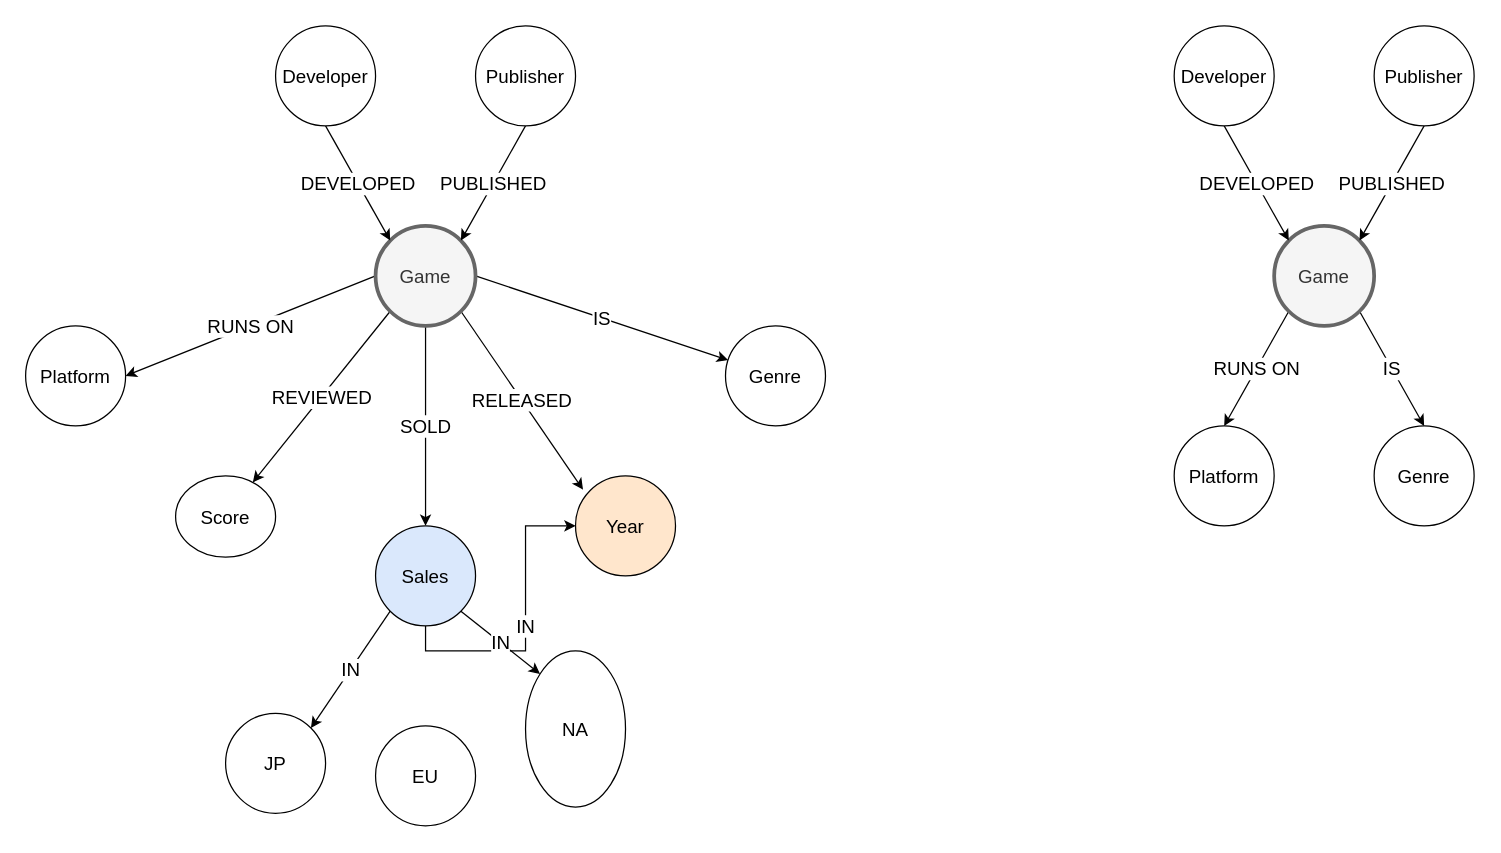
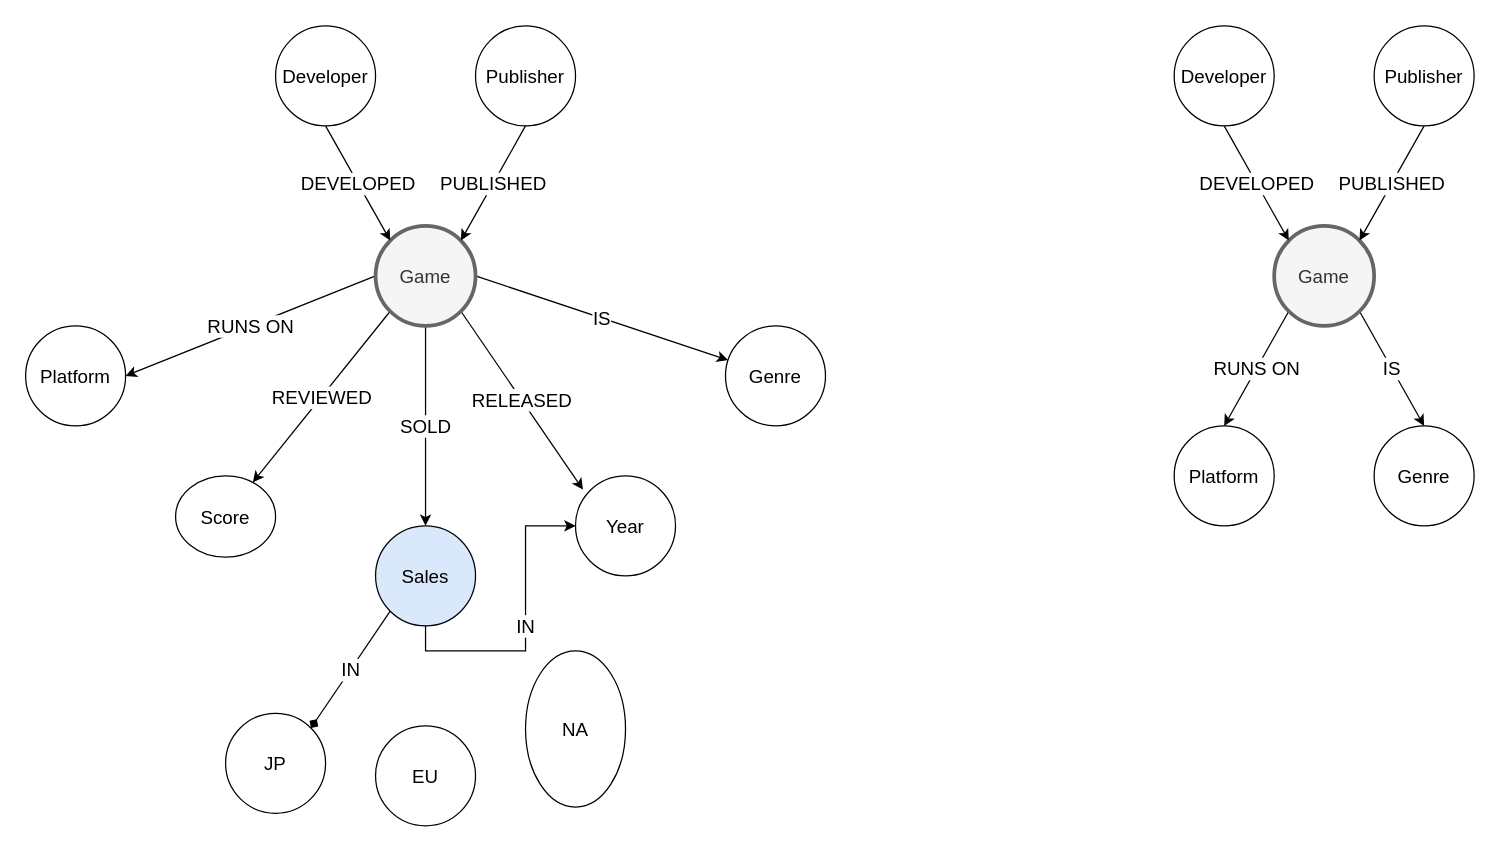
node "Year": fillcolor #ffe6cc -> #ffffff
edge "Sales" -> "NA": removed, label "IN"
edge "Sales" -> "JP": arrowhead classic -> diamond
